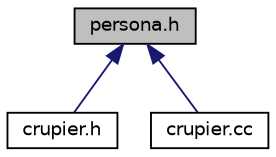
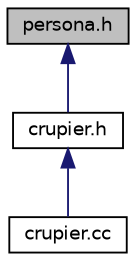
edge "crupier.cc" -> "persona.h": now "crupier.cc" -> "crupier.h"
